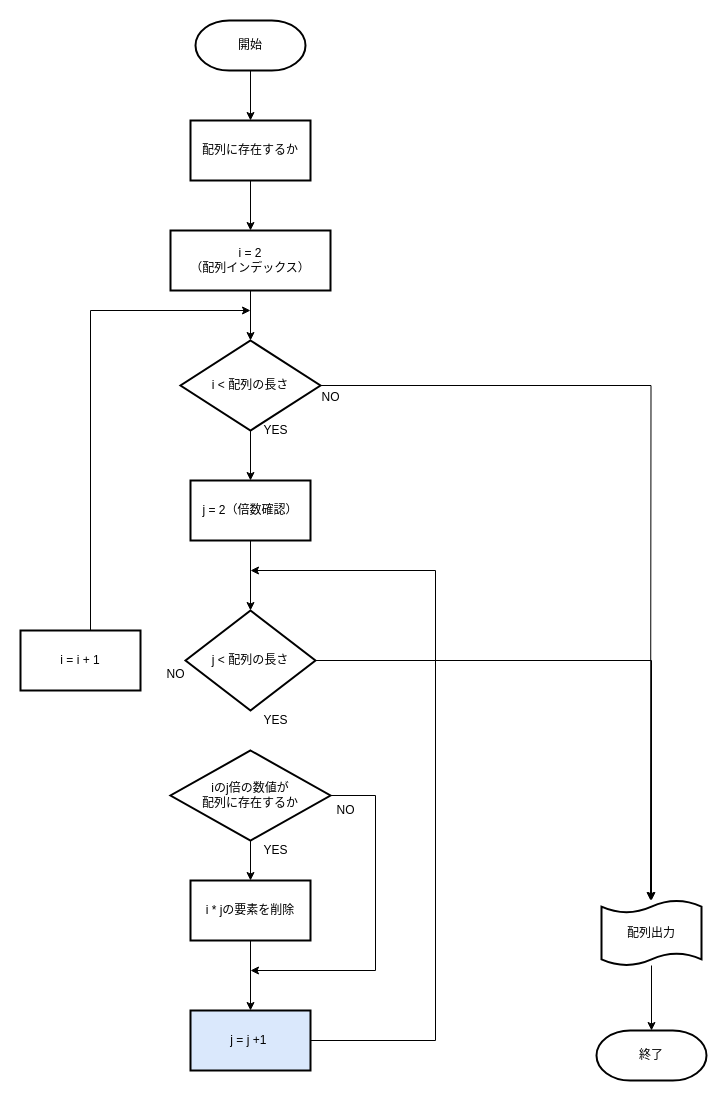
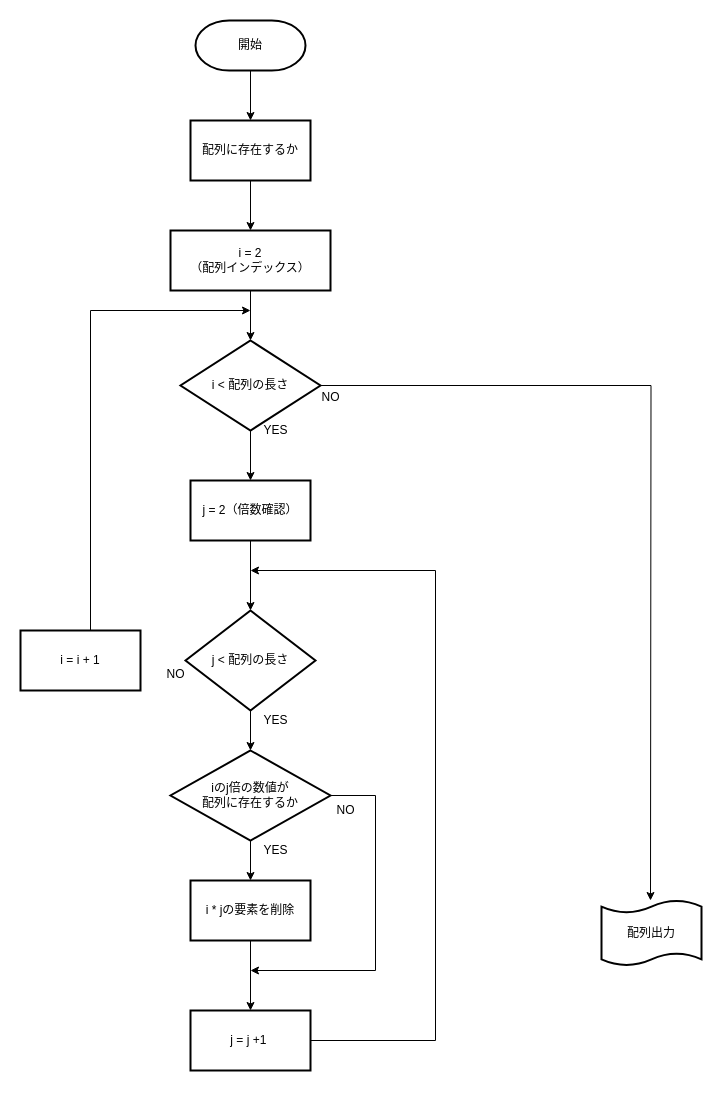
edge "j < 配列の長さ" -> "配列出力": now "j < 配列の長さ" -> "iのj倍の数値が 配列に存在するか"
edge "配列出力" -> "終了": removed
node "j = j +1": fillcolor #dae8fc -> #ffffff
node "終了": removed
